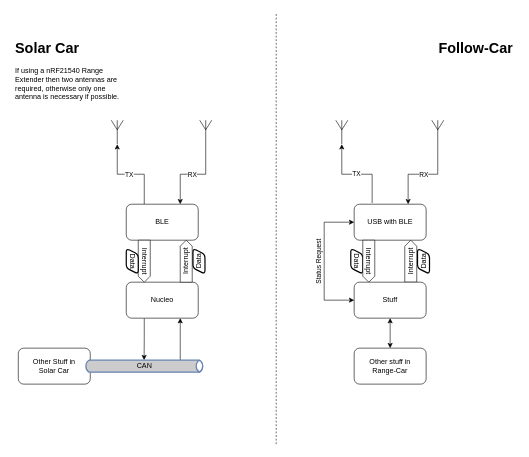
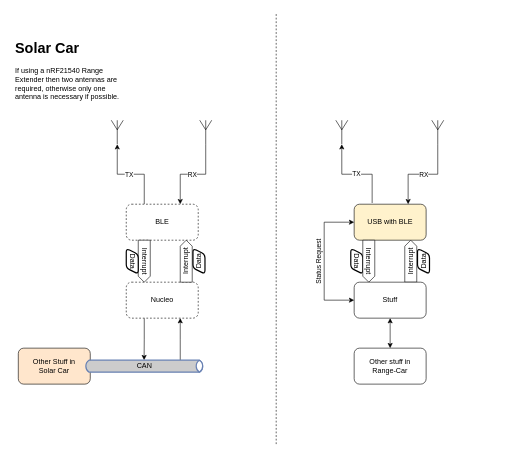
node "Follow-Car": removed
node "BLE": style solid -> dashed
node "USB with BLE": fillcolor #ffffff -> #fff2cc
node "Nucleo": style solid -> dashed
node "Other Stuff in Solar Car": fillcolor #ffffff -> #ffe6cc
